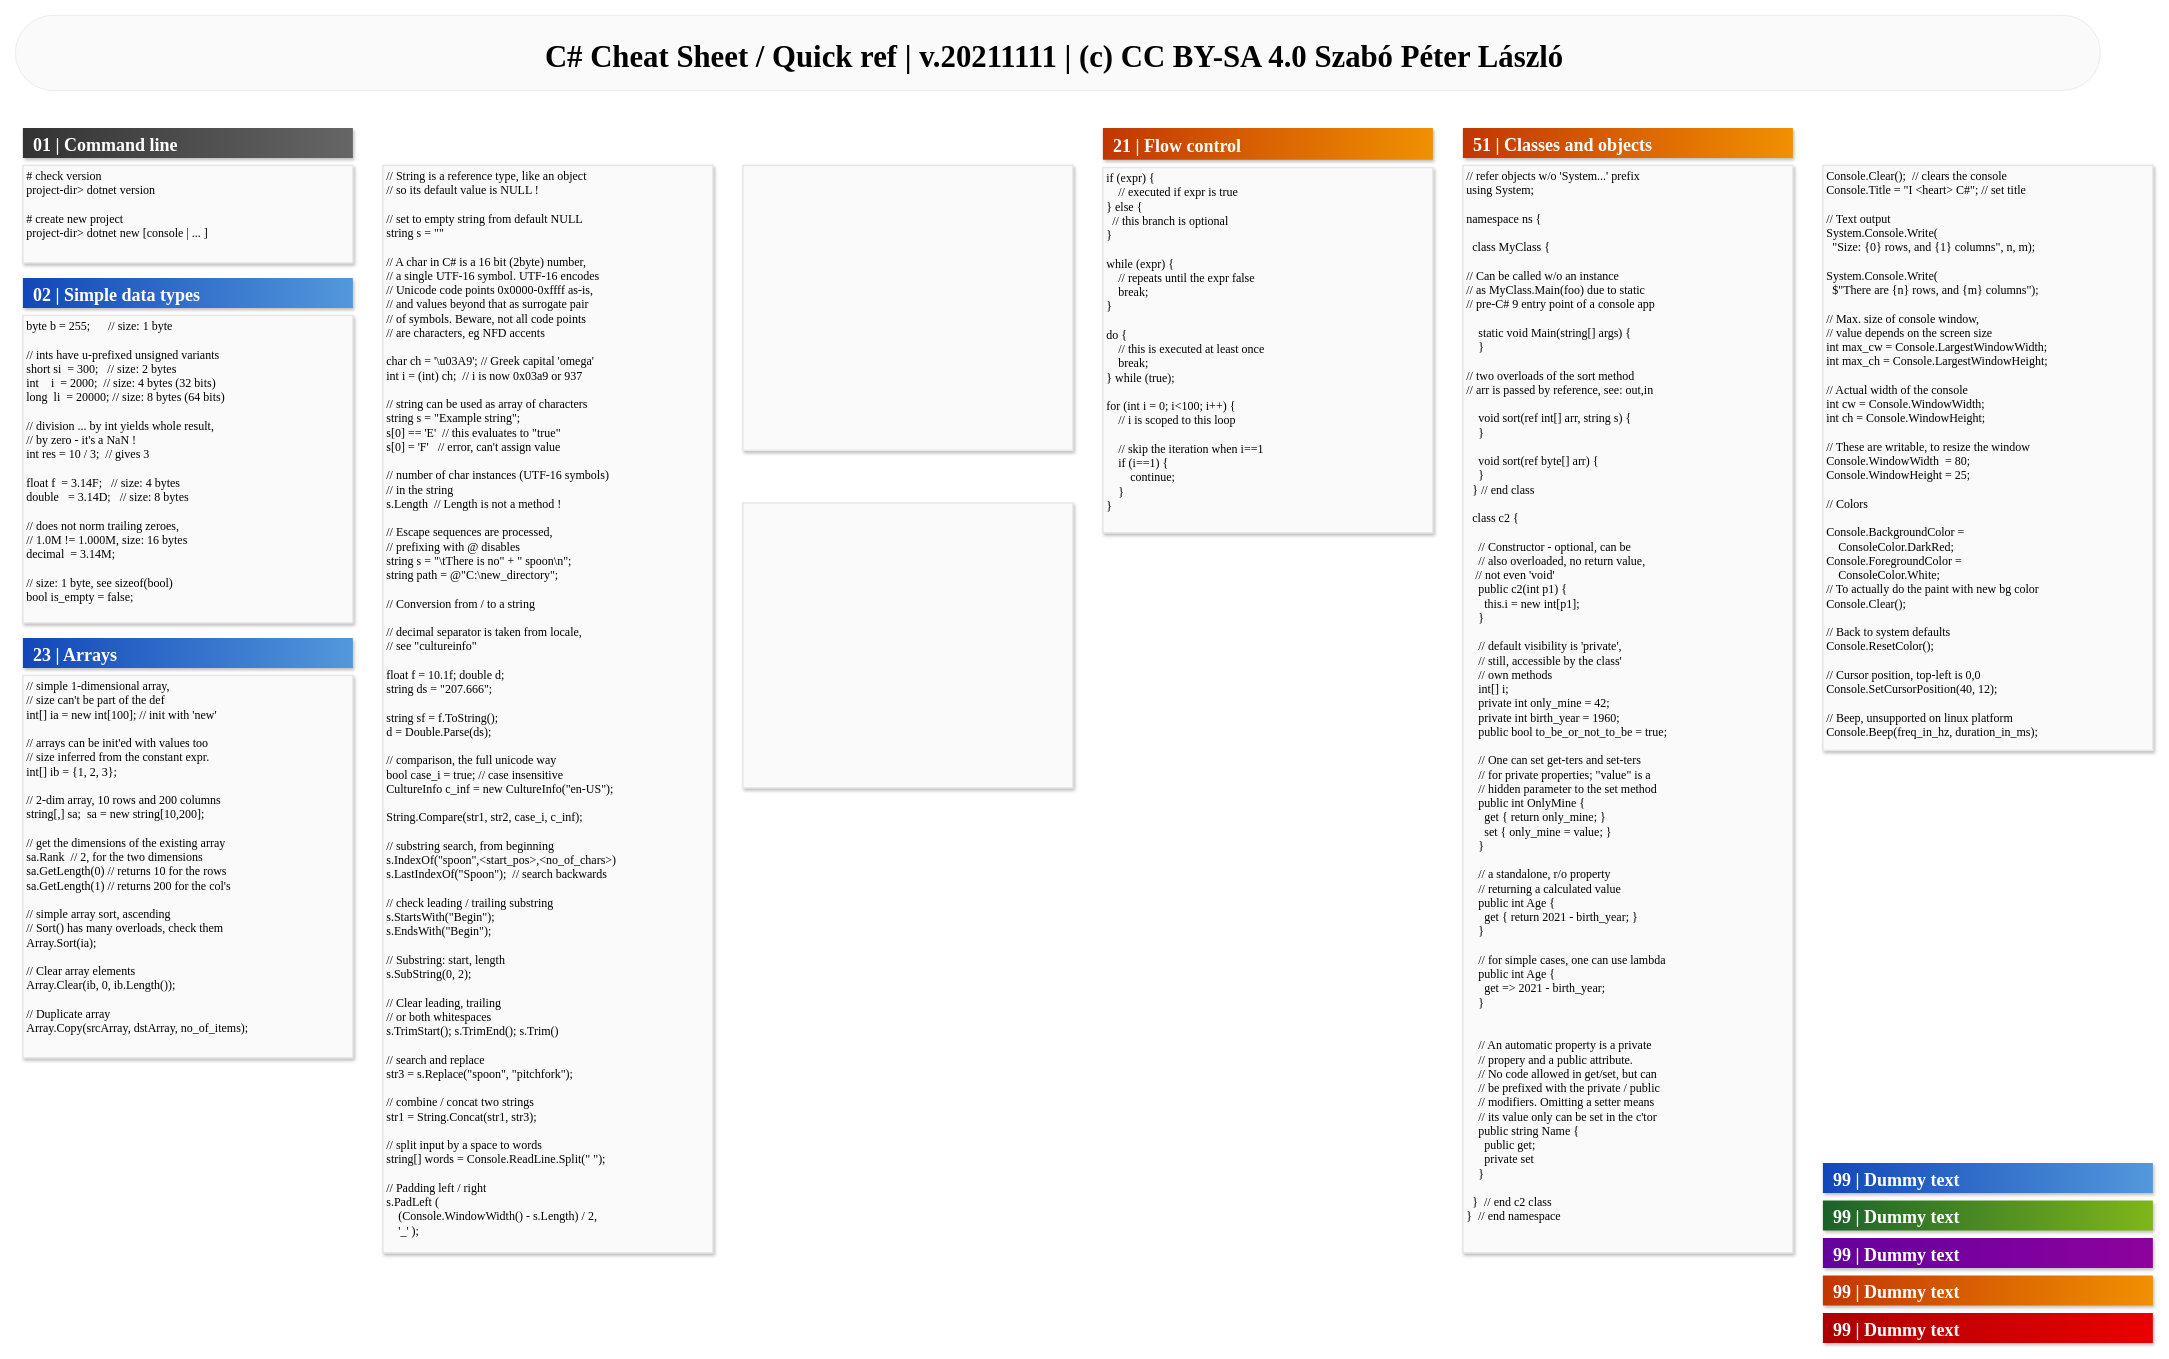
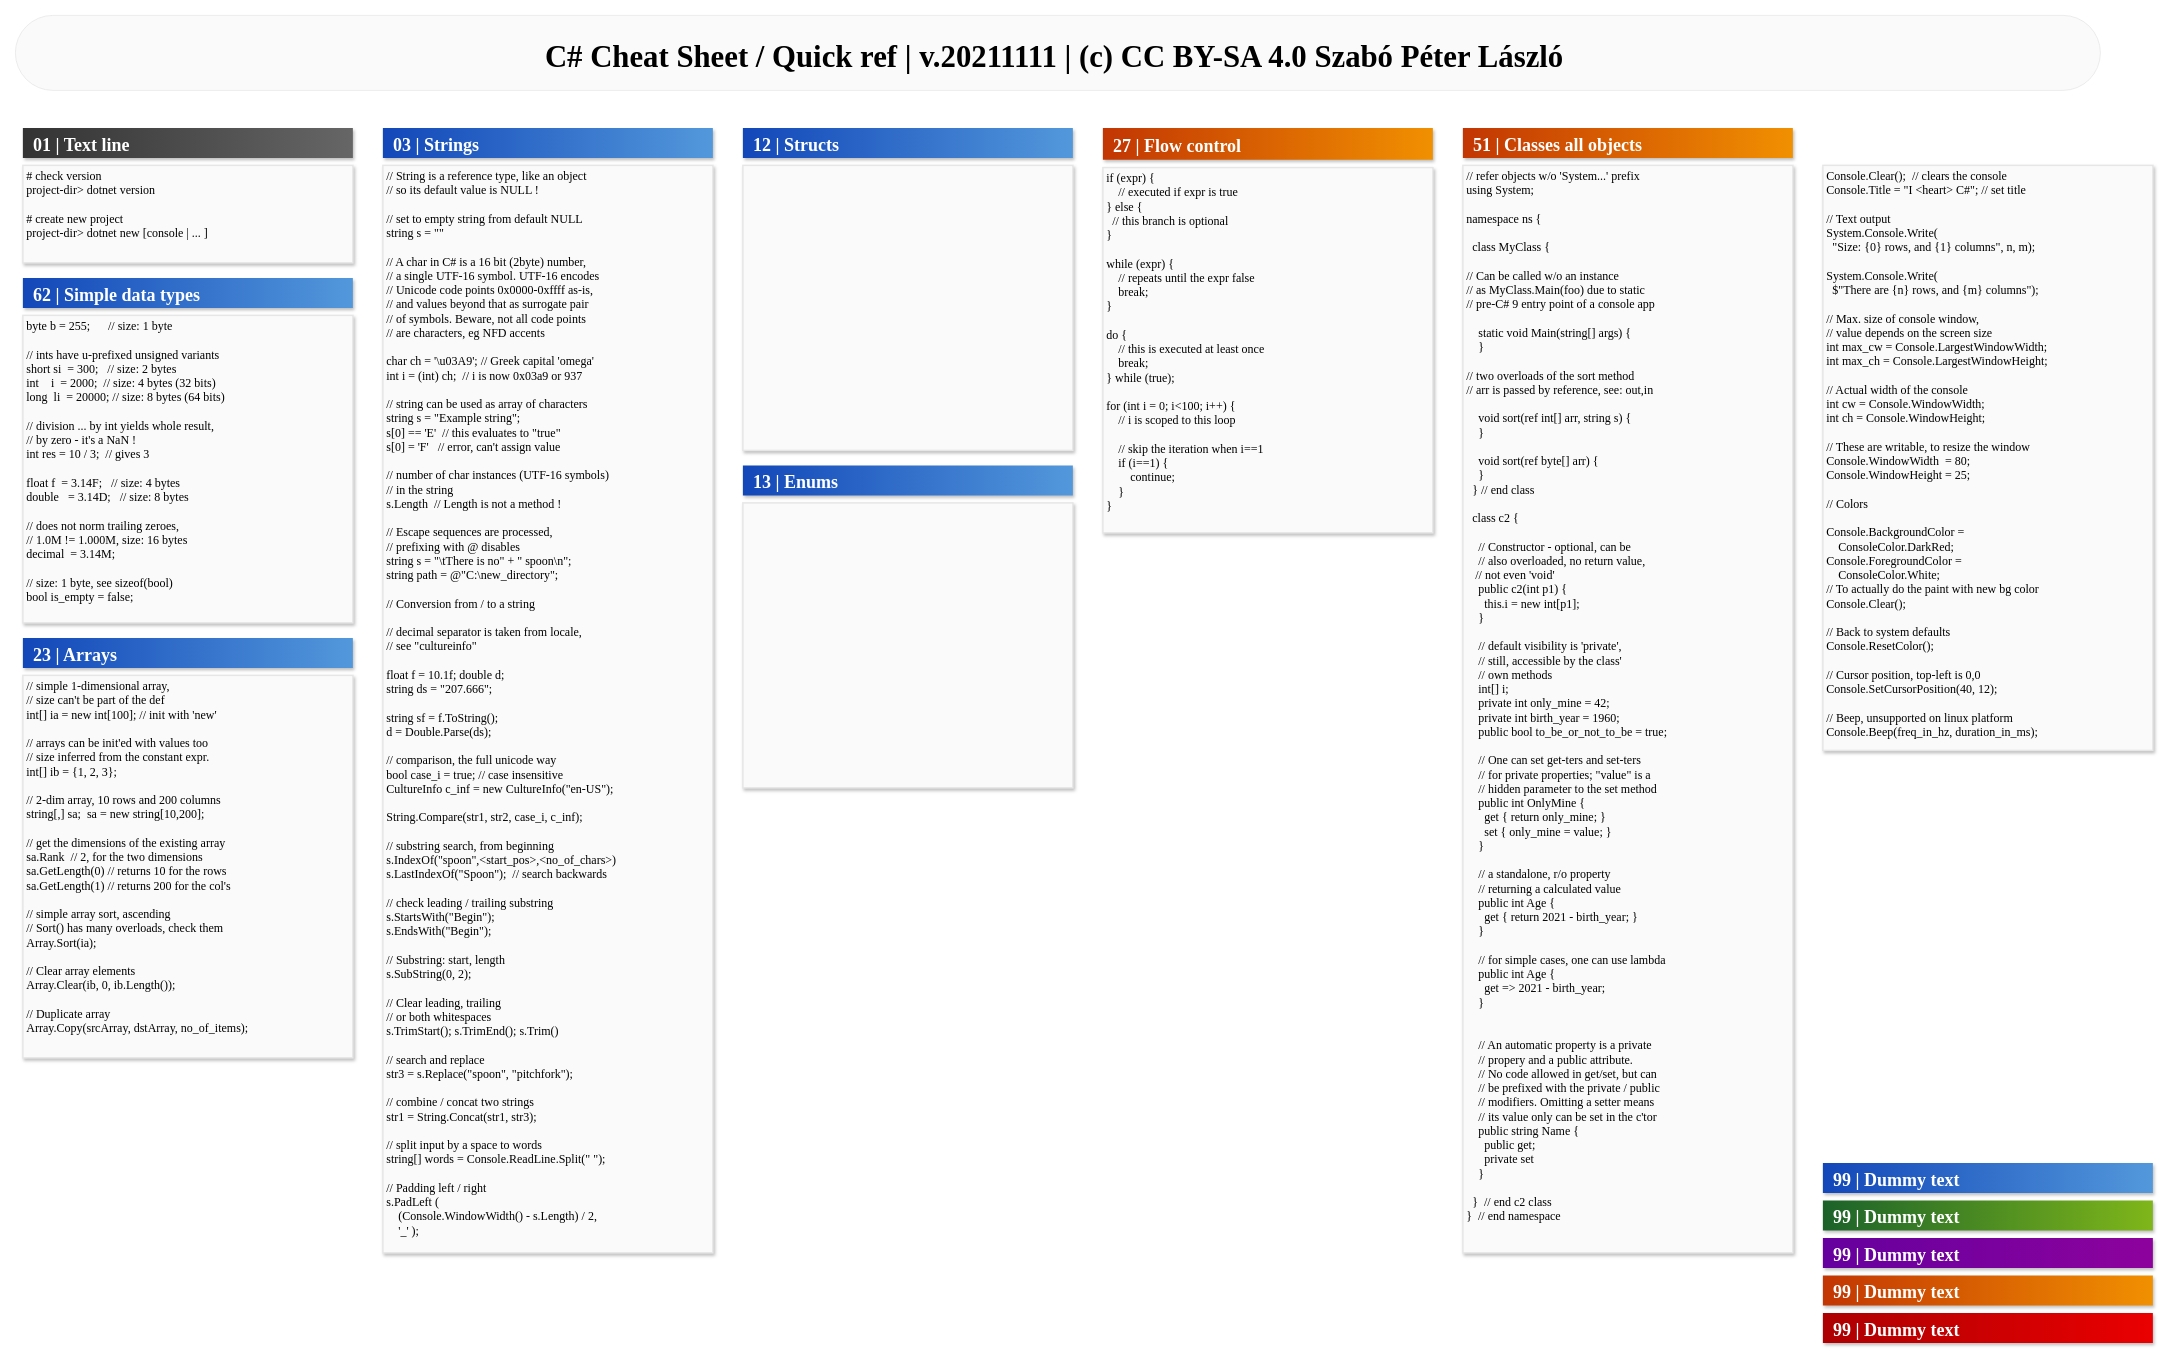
node "03 | Strings": added
node "12 | Structs": added
node "01 | Command line": label "01 | Command line" -> "01 | Text line"
node "51 | Classes and objects": label "51 | Classes and objects" -> "51 | Classes all objects"
node "21 | Flow control": label "21 | Flow control" -> "27 | Flow control"
node "02 | Simple data types": label "02 | Simple data types" -> "62 | Simple data types"
node "13 | Enums": added
